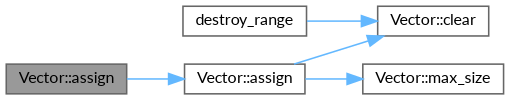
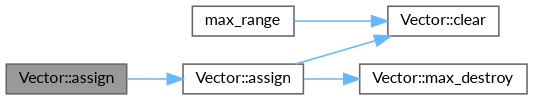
node "destroy_range": label "destroy_range" -> "max_range"
node "Vector::max_size": label "Vector::max_size" -> "Vector::max_destroy"
